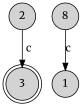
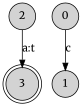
node "8": label "8" -> "0"
edge "2" -> "3": label "c " -> "a:t "
